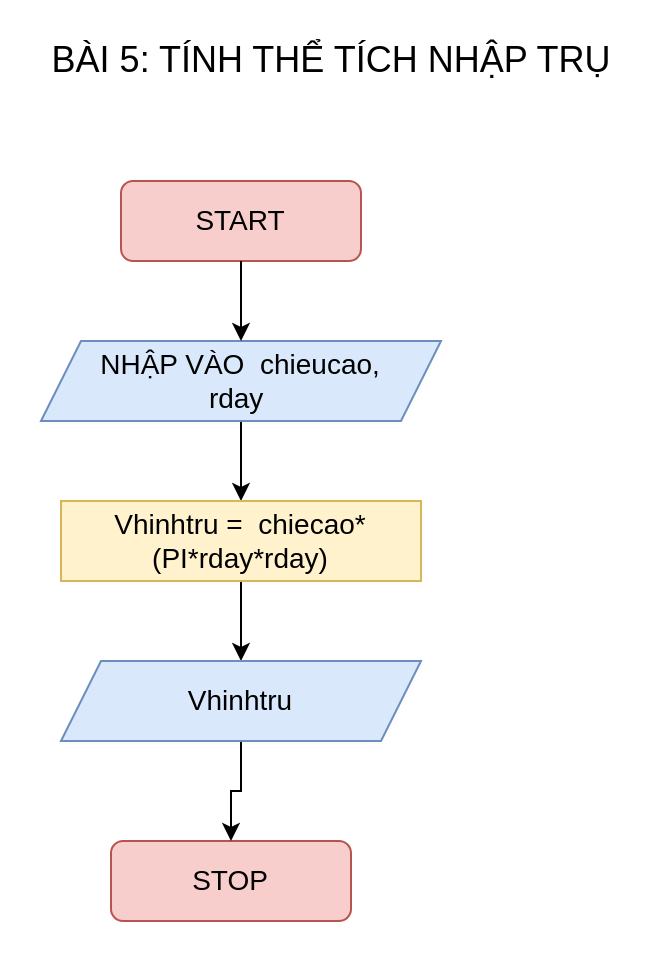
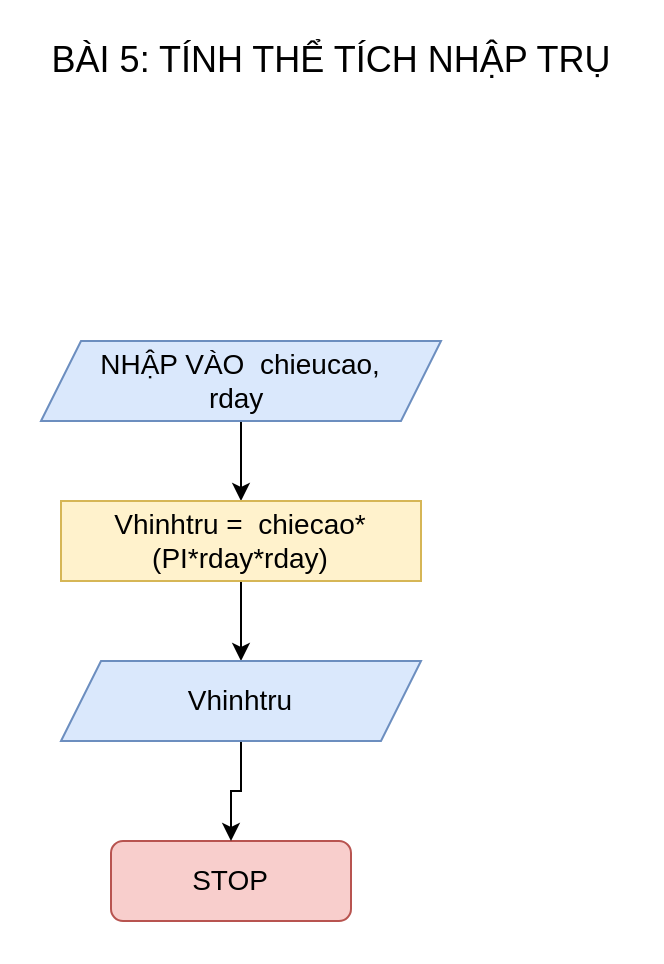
node "START": removed
edge "START" -> "NHẬP VÀO chieucao, rday": removed
